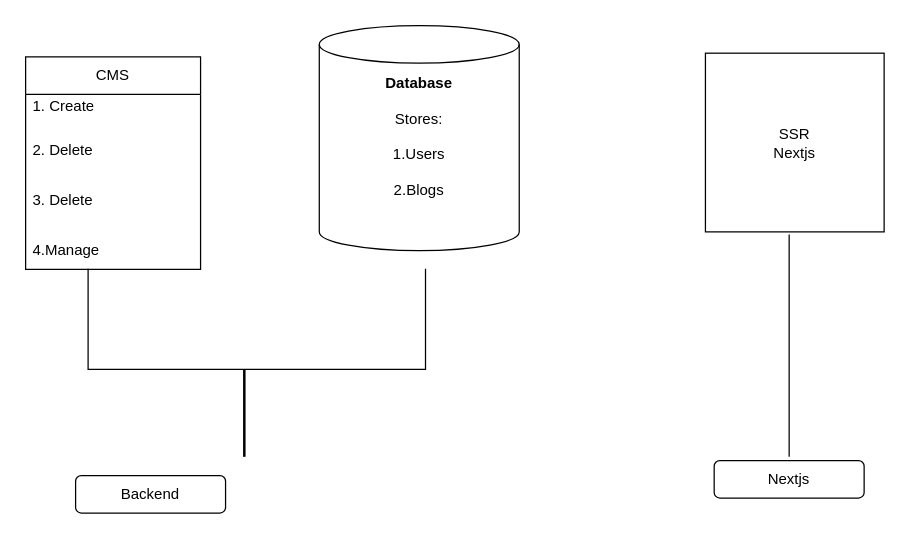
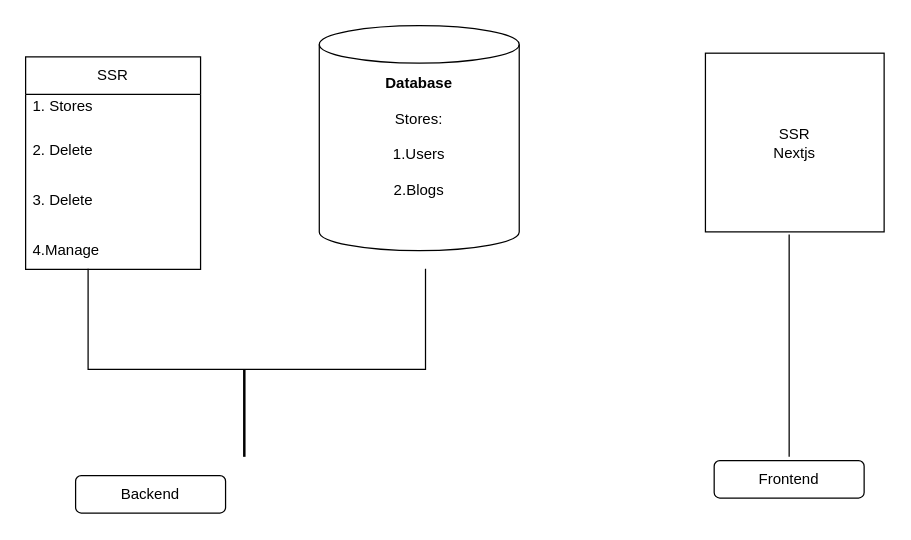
node "CMS": label "CMS" -> "SSR"
node "1. Create": label "1. Create" -> "1. Stores"
node "Nextjs": label "Nextjs" -> "Frontend"
